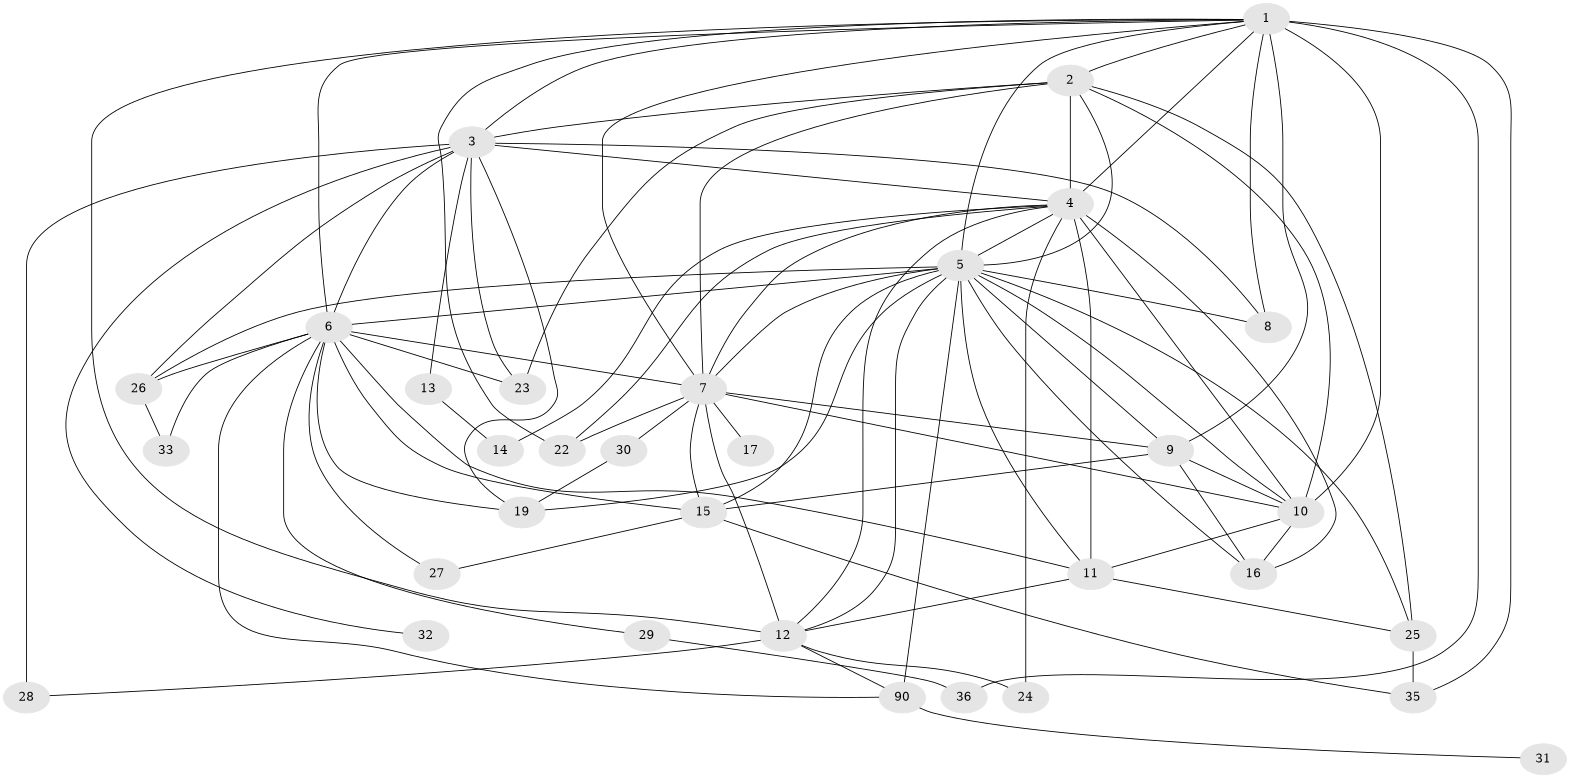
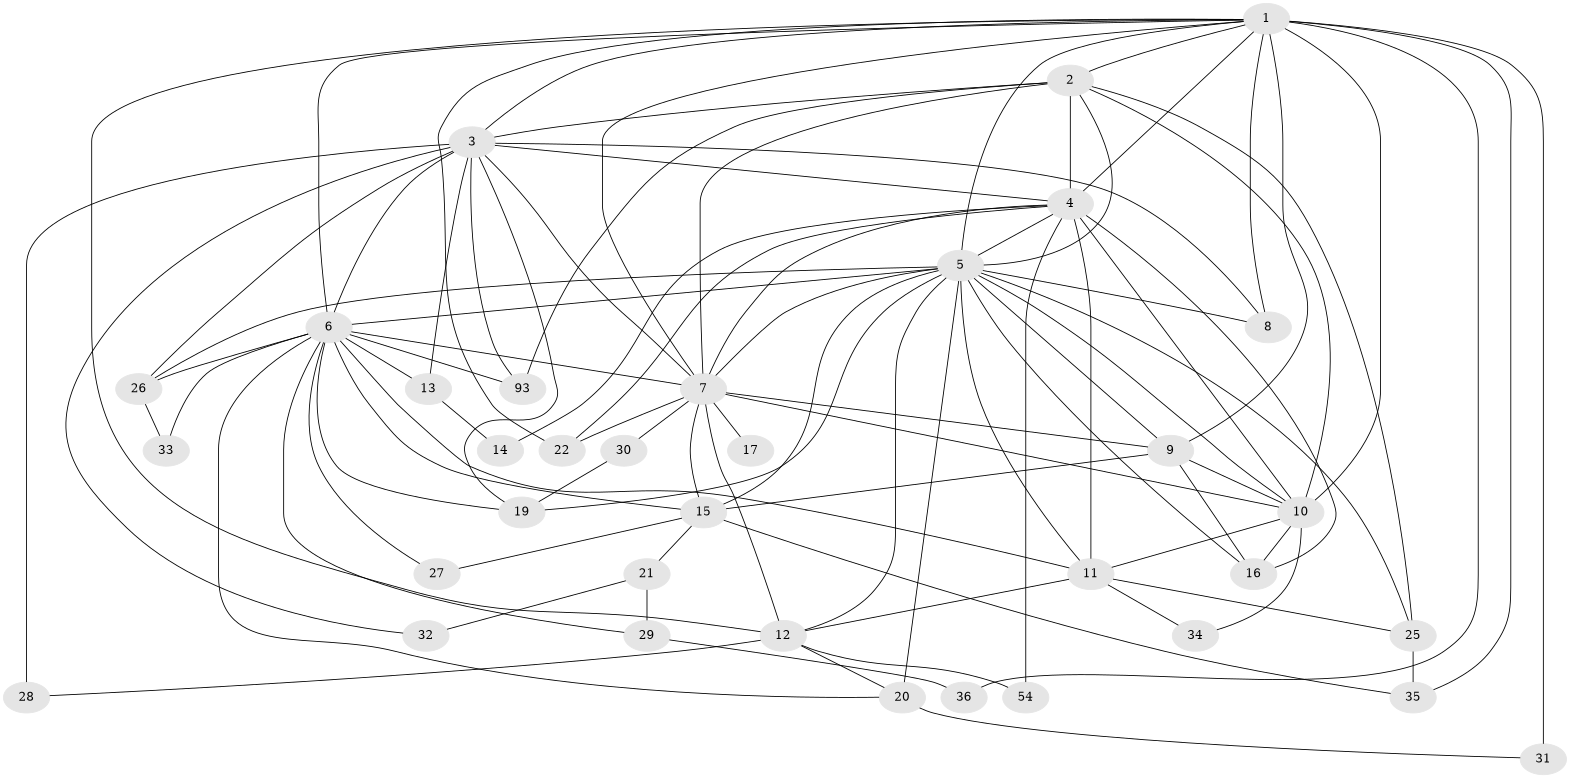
edge "3" -- "7": added
edge "1" -- "31": added
edge "6" -- "13": added
edge "4" -- "12": removed
node "23": label "23" -> "93"
node "21": added
node "34": added
node "90": label "90" -> "20"
node "24": label "24" -> "54"
